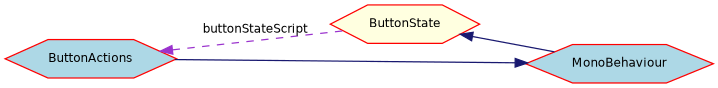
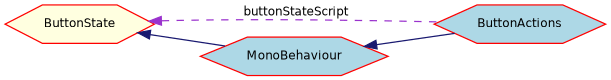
edge "ButtonState" -> "ButtonActions": reversed
